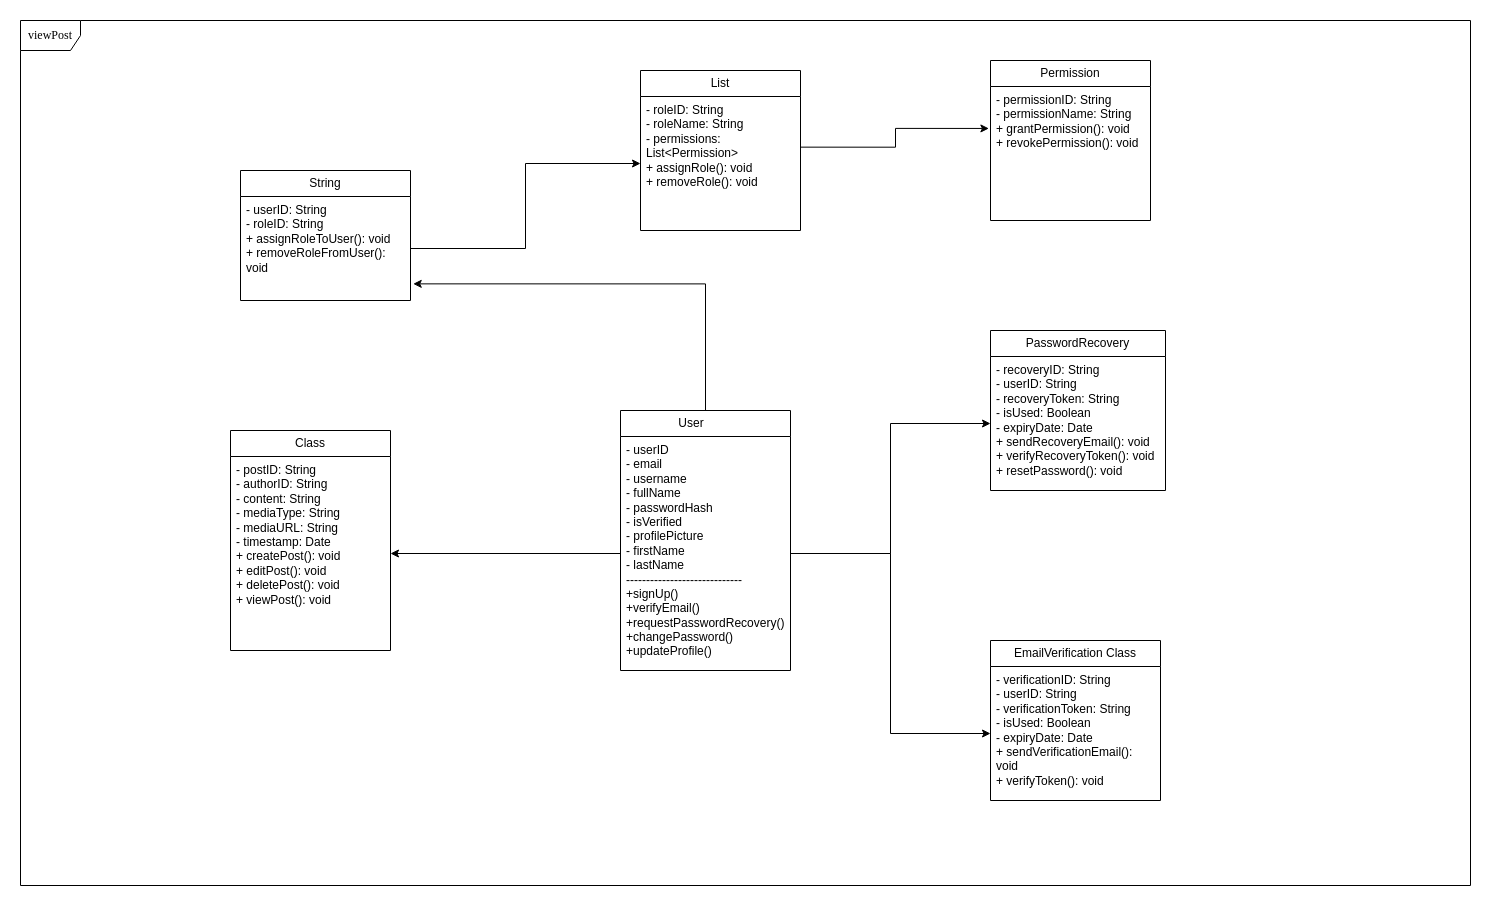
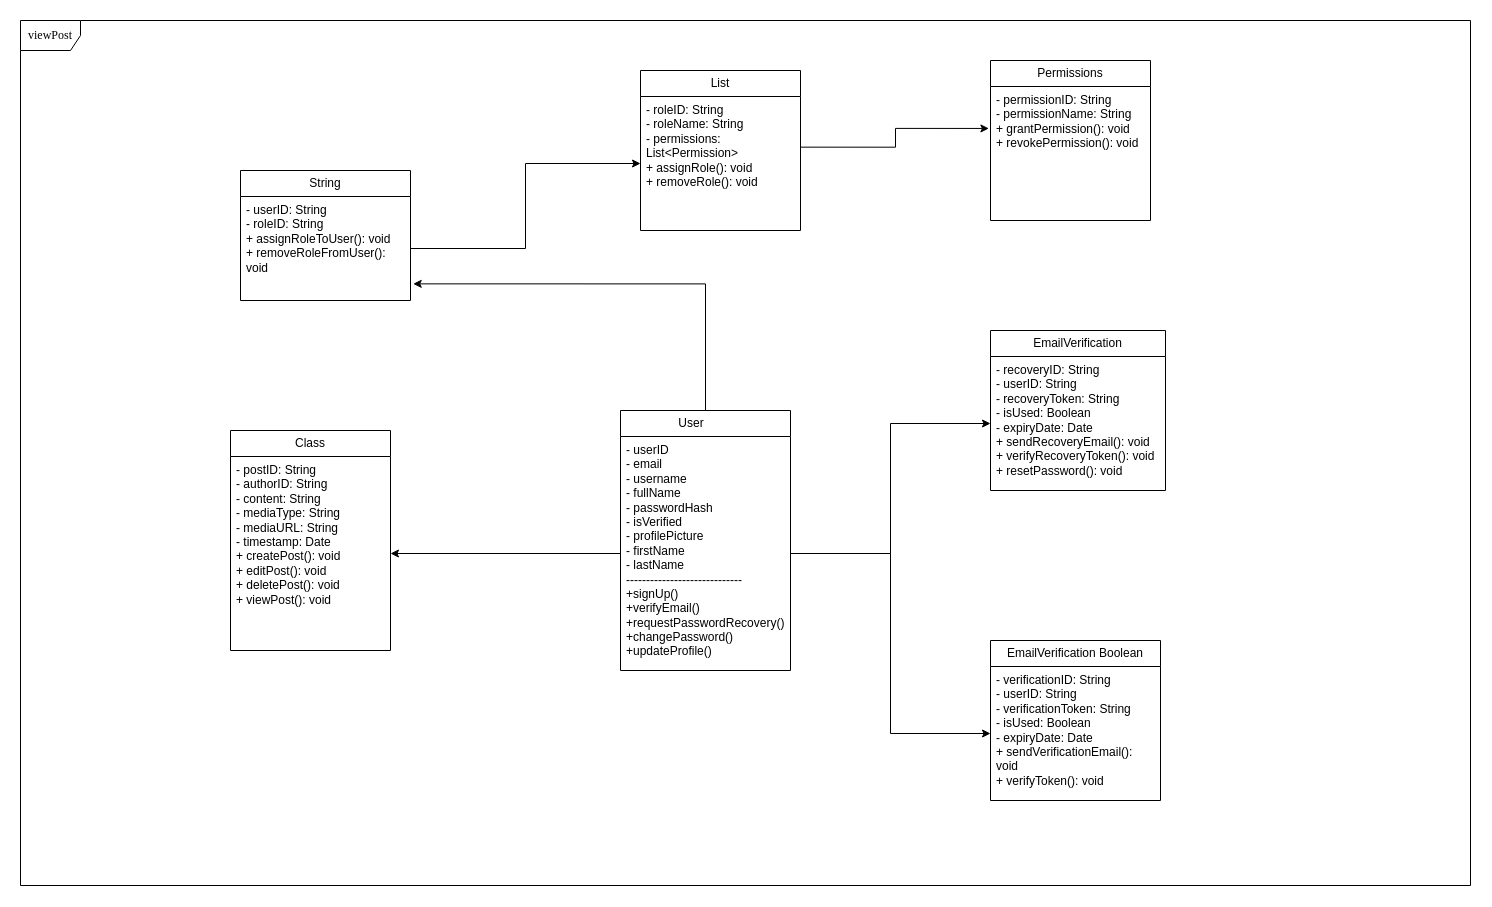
node "Permission": label "Permission" -> "Permissions"
node "PasswordRecovery": label "PasswordRecovery" -> "EmailVerification"
node "EmailVerification Class": label "EmailVerification Class" -> "EmailVerification Boolean"
